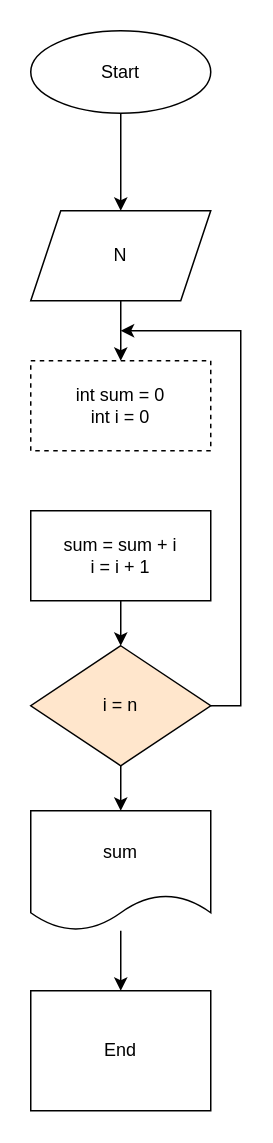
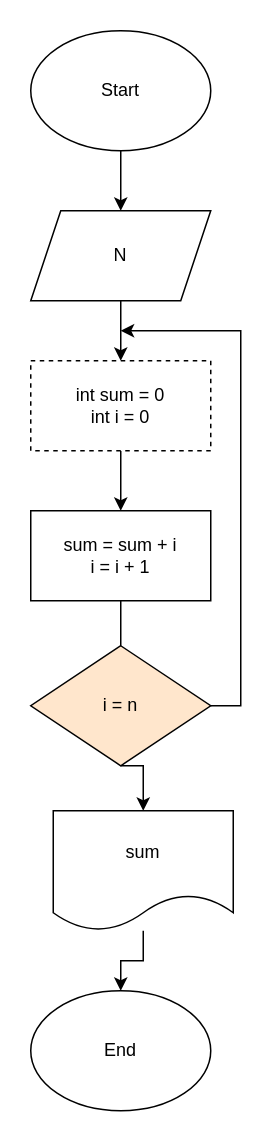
node "Start": size 180x83 -> 180x120
edge "int sum = 0 int i = 0" -> "sum = sum + i i = i + 1": added
edge "sum = sum + i i = i + 1" -> "i = n": arrowhead classic -> none
node "sum": moved (121, 871) -> (143, 871)
node "End": shape rectangle -> ellipse
